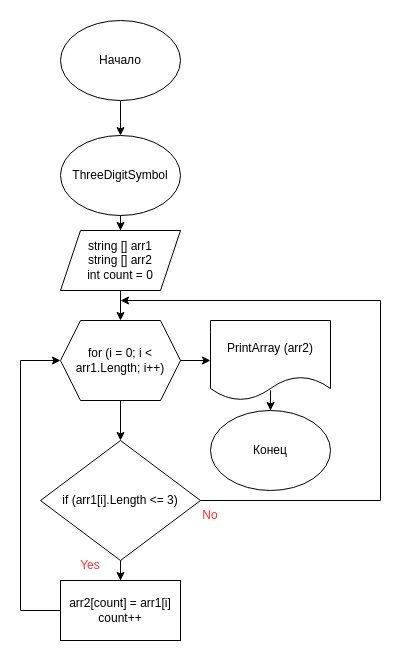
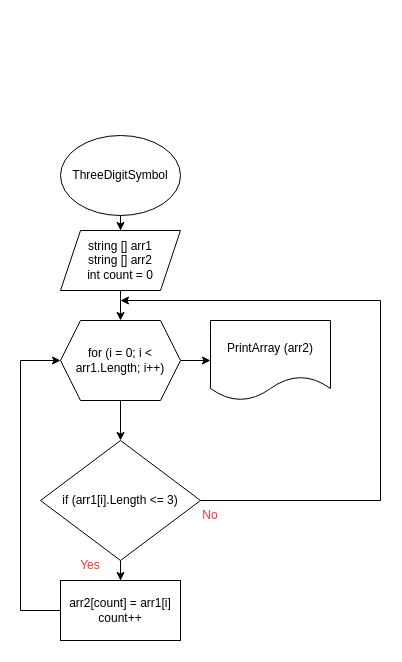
node "Начало": removed
edge "Начало" -> "ThreeDigitSymbol": removed
edge "PrintArray (arr2)" -> "Конец": removed
node "Конец": removed
